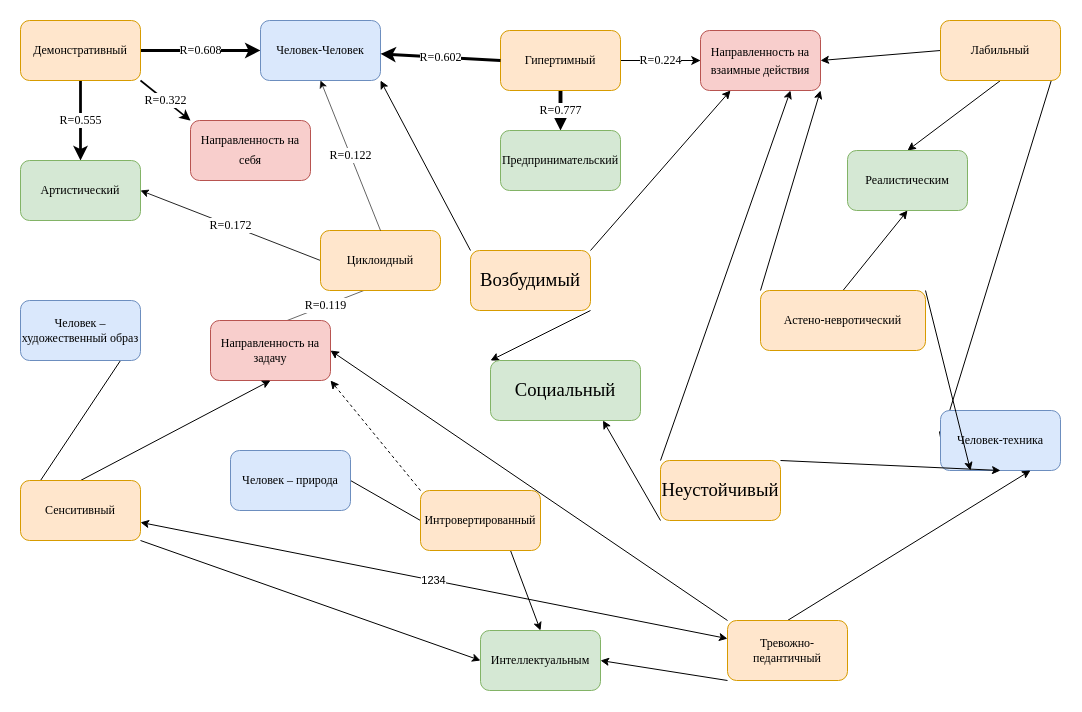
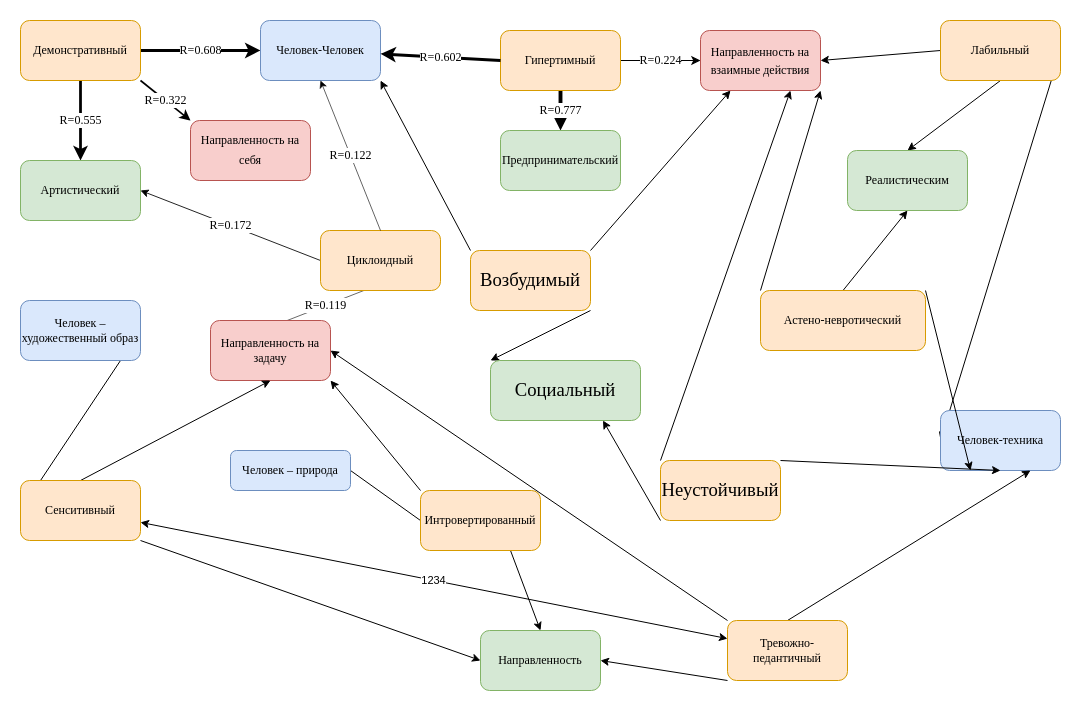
edge "Интровертированный" -> "Направленность на задачу": style dashed -> solid
node "Человек – природа": size 120x60 -> 120x40
node "Интеллектуальным": label "Интеллектуальным" -> "Направленность"
